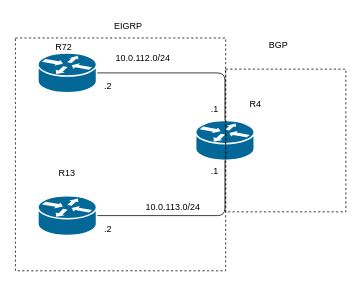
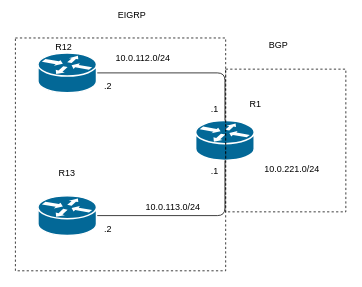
node "EIGRP": moved (128, 27) -> (132, 15)
node "R72": label "R72" -> "R12"
node "R4": label "R4" -> "R1"
node "10.0.221.0/24": added
